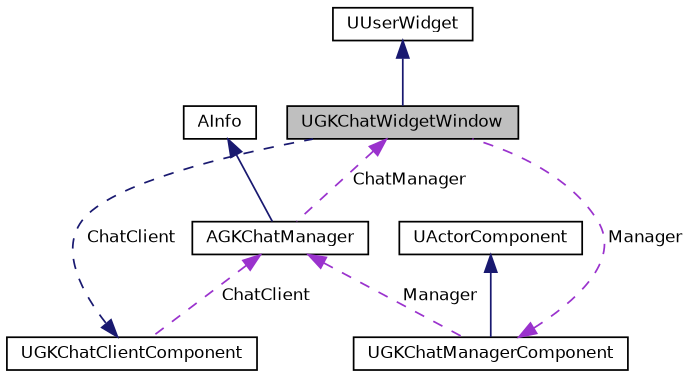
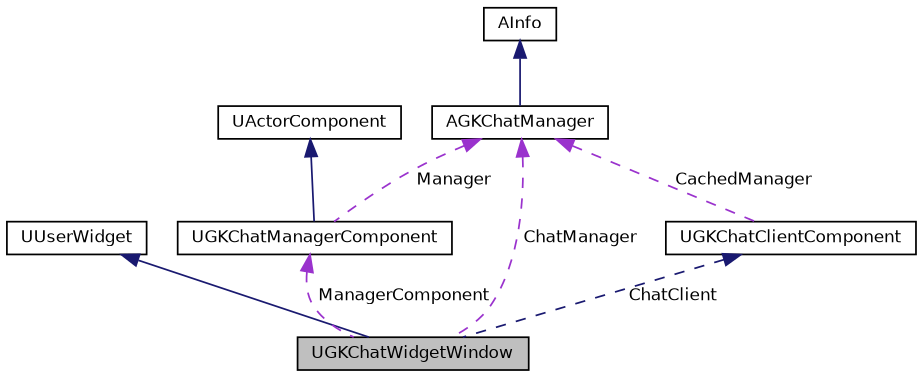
edge "AGKChatManager" -> "UGKChatWidgetWindow": reversed
edge "UGKChatWidgetWindow" -> "UGKChatManagerComponent": label " Manager" -> " ManagerComponent"
edge "UGKChatClientComponent" -> "AGKChatManager": label " ChatClient" -> " CachedManager"
